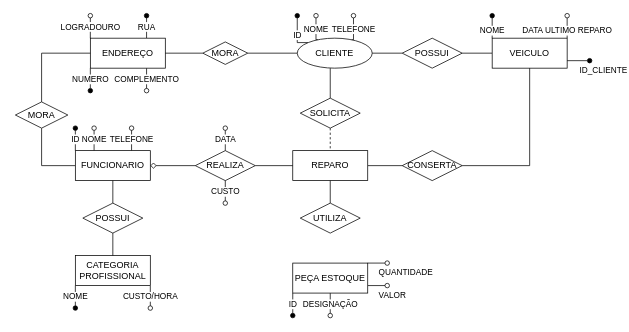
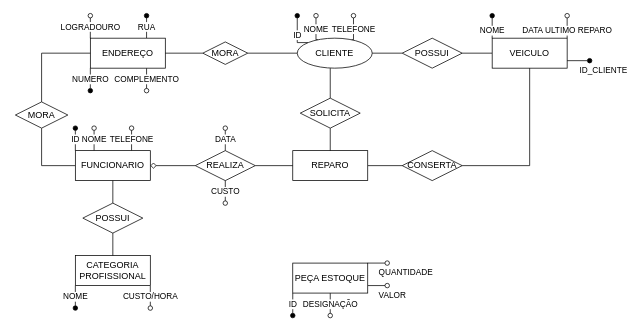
edge "SOLICITA" -- "REPARO": style dashed -> solid
edge "REPARO" -- "UTILIZA": removed
node "UTILIZA": removed
